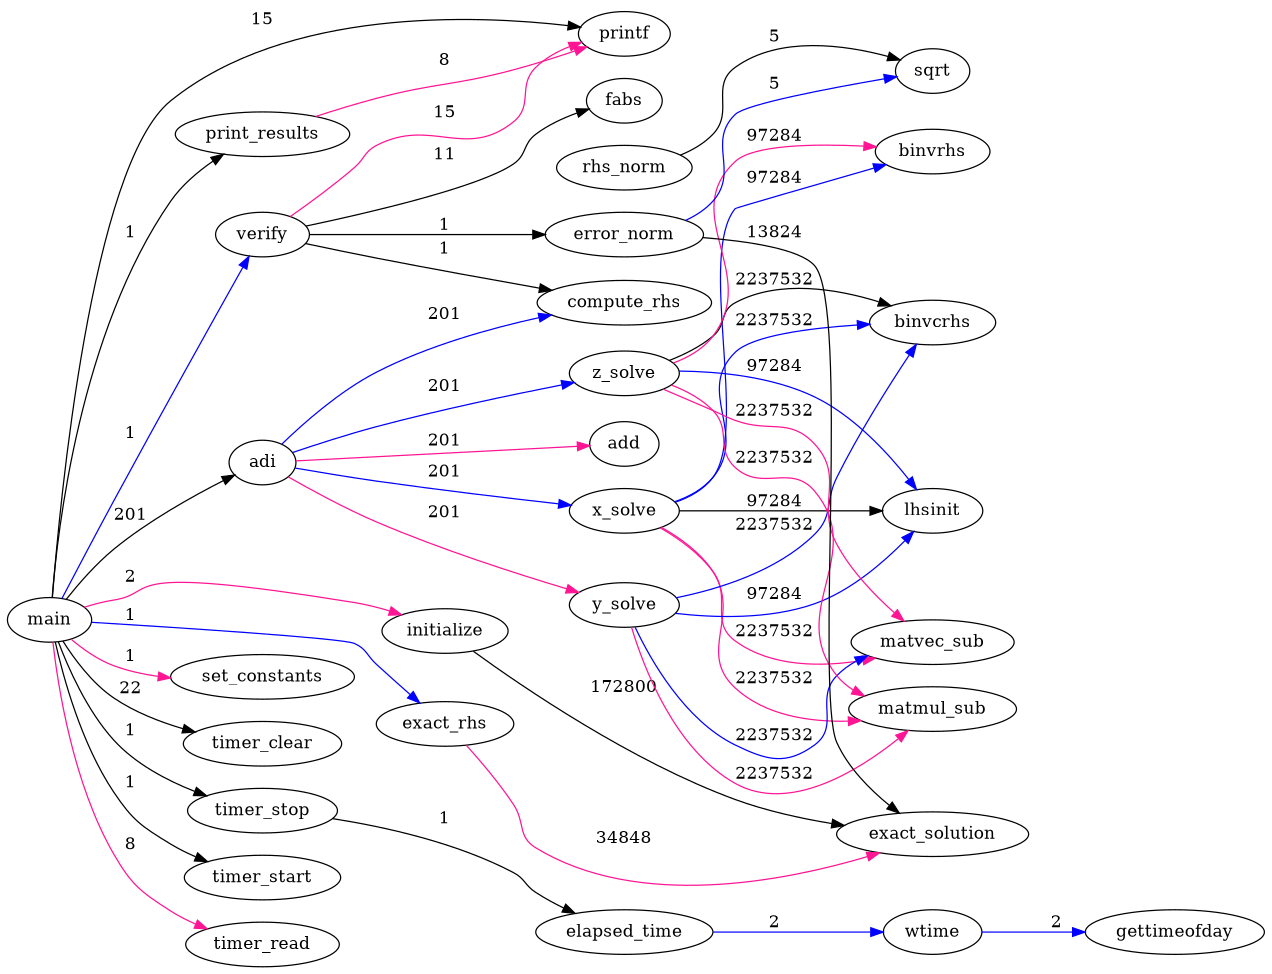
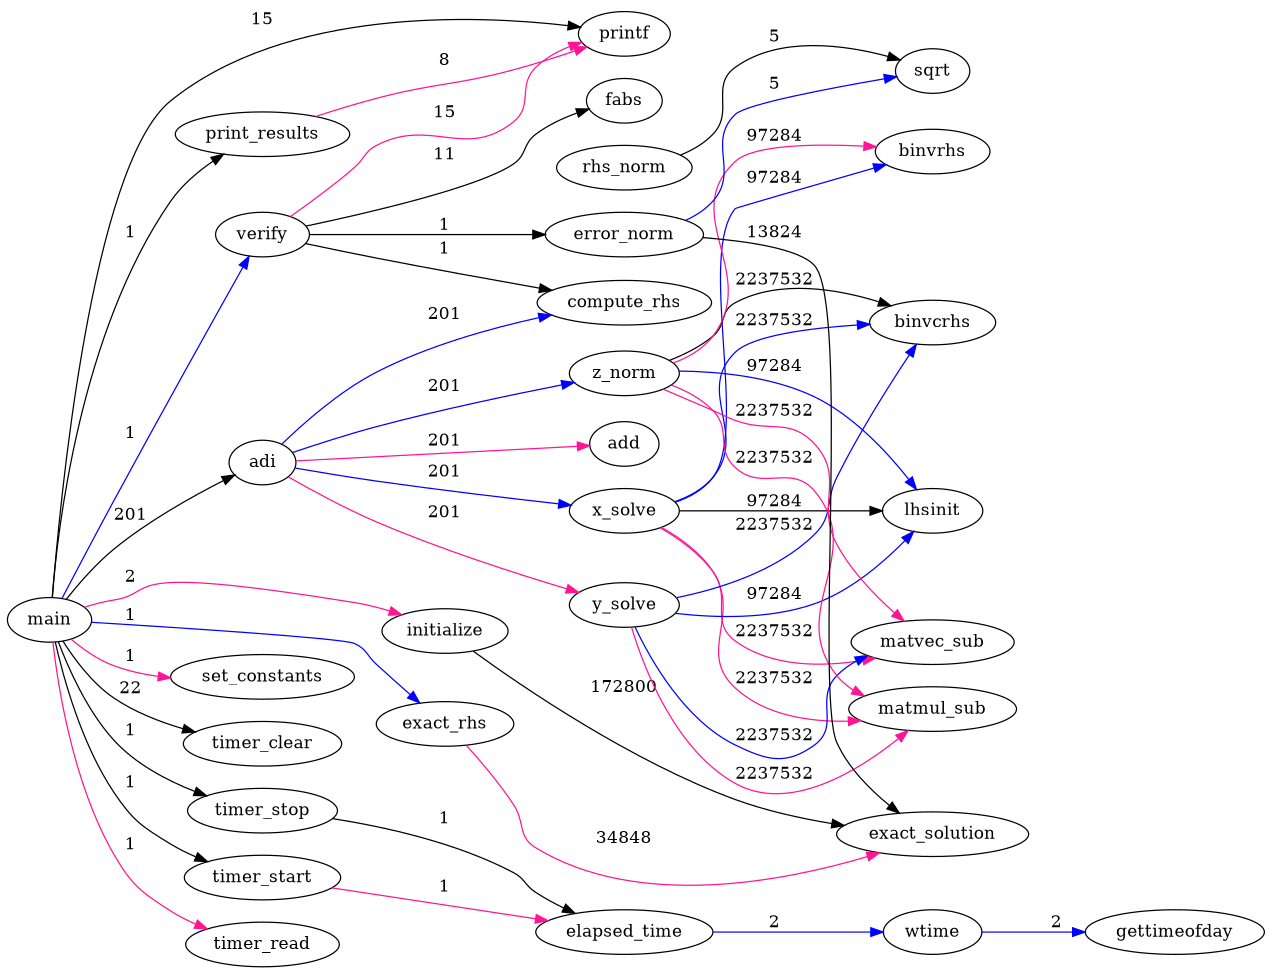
node "z_solve": label "z_solve" -> "z_norm"
edge "main" -> "timer_read": label "8" -> "1"
edge "timer_start" -> "elapsed_time": added, label "1"
